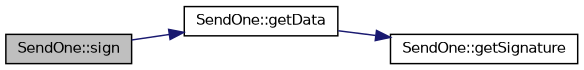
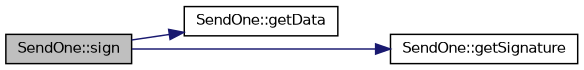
edge "SendOne::getData" -> "SendOne::getSignature": now "SendOne::sign" -> "SendOne::getSignature"
